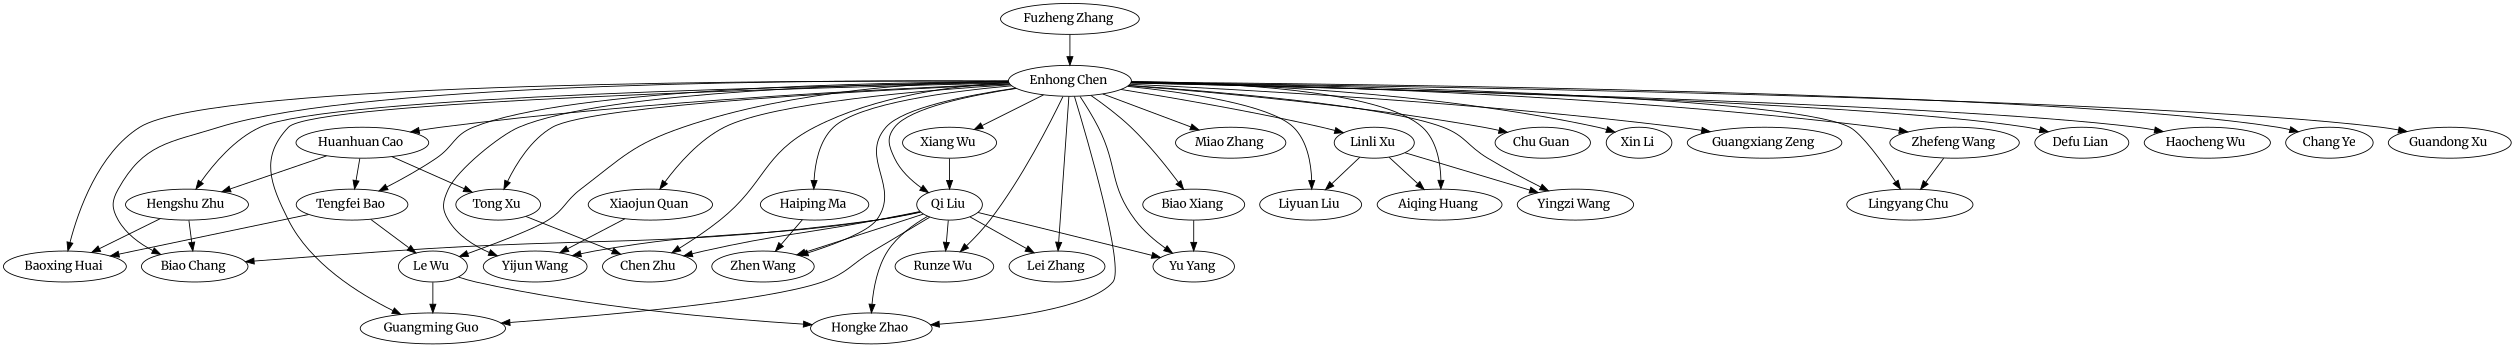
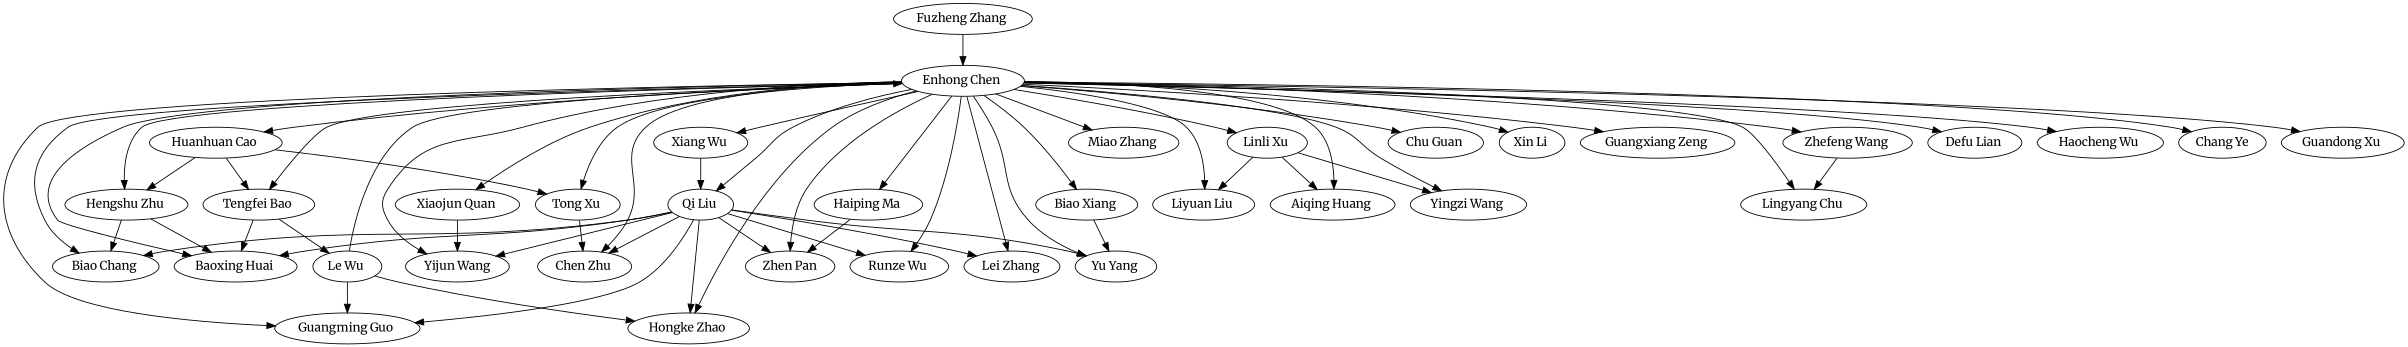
edge "Enhong Chen" -> "Le Wu": reversed
edge "Qi Liu" -> "Baoxing Huai": added
node "Zhen Wang": label "Zhen Wang" -> "Zhen Pan"
